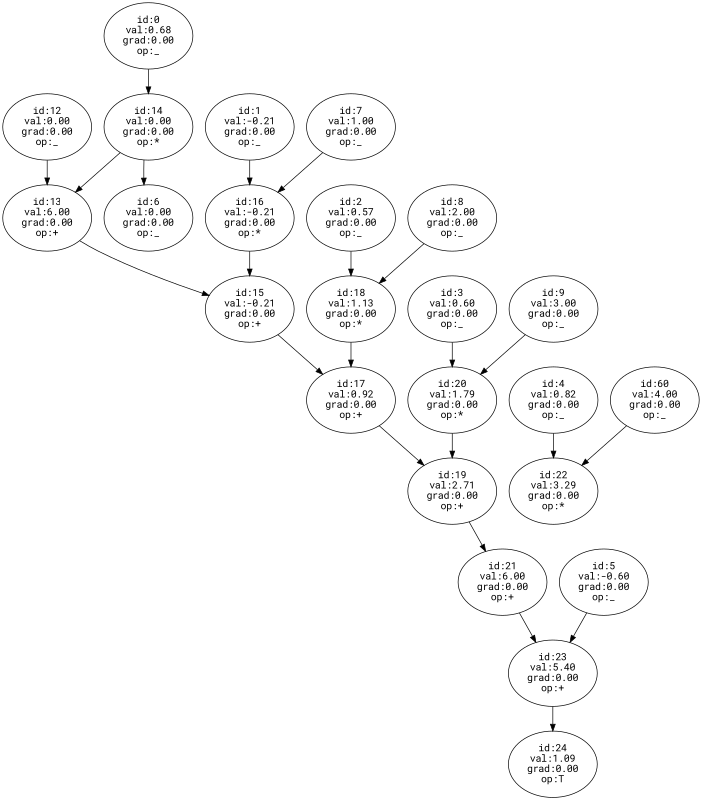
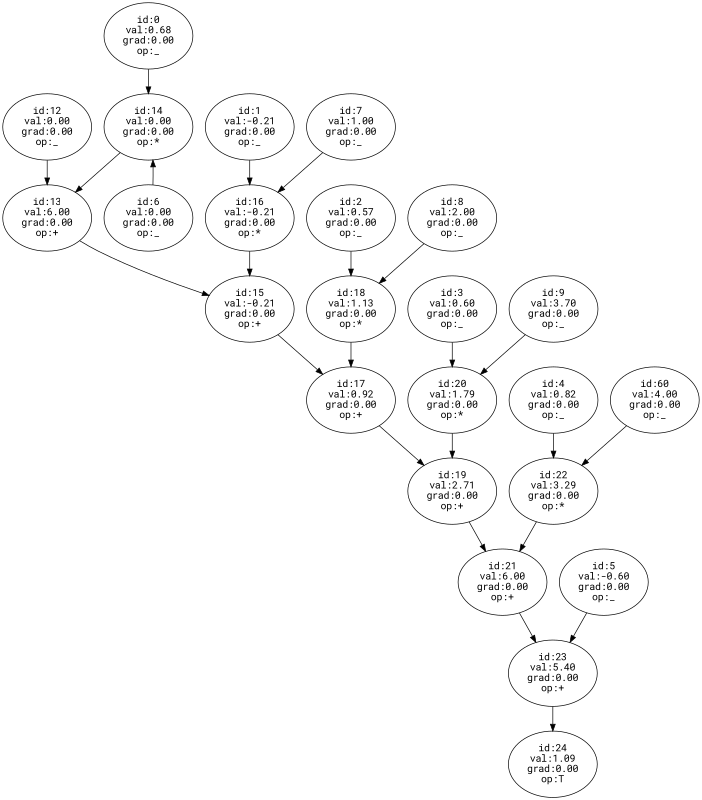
edge "id:14 val:0.00 grad:0.00 op:*" -> "id:6 val:0.00 grad:0.00 op:_": reversed
node "id:9 val:3.00 grad:0.00 op:_": label "id:9 val:3.00 grad:0.00 op:_" -> "id:9 val:3.70 grad:0.00 op:_"
edge "id:22 val:3.29 grad:0.00 op:*" -> "id:21 val:6.00 grad:0.00 op:+": added
